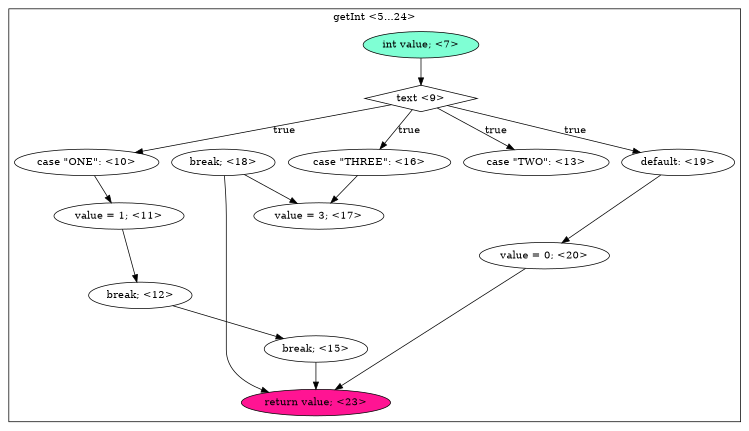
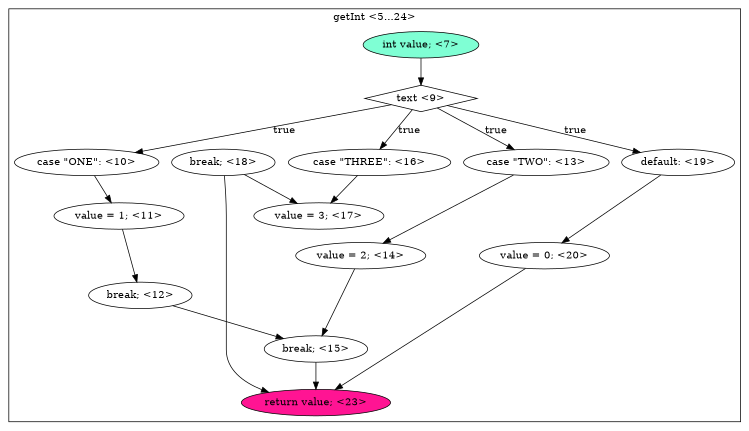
node "value = 2; <14>": added
